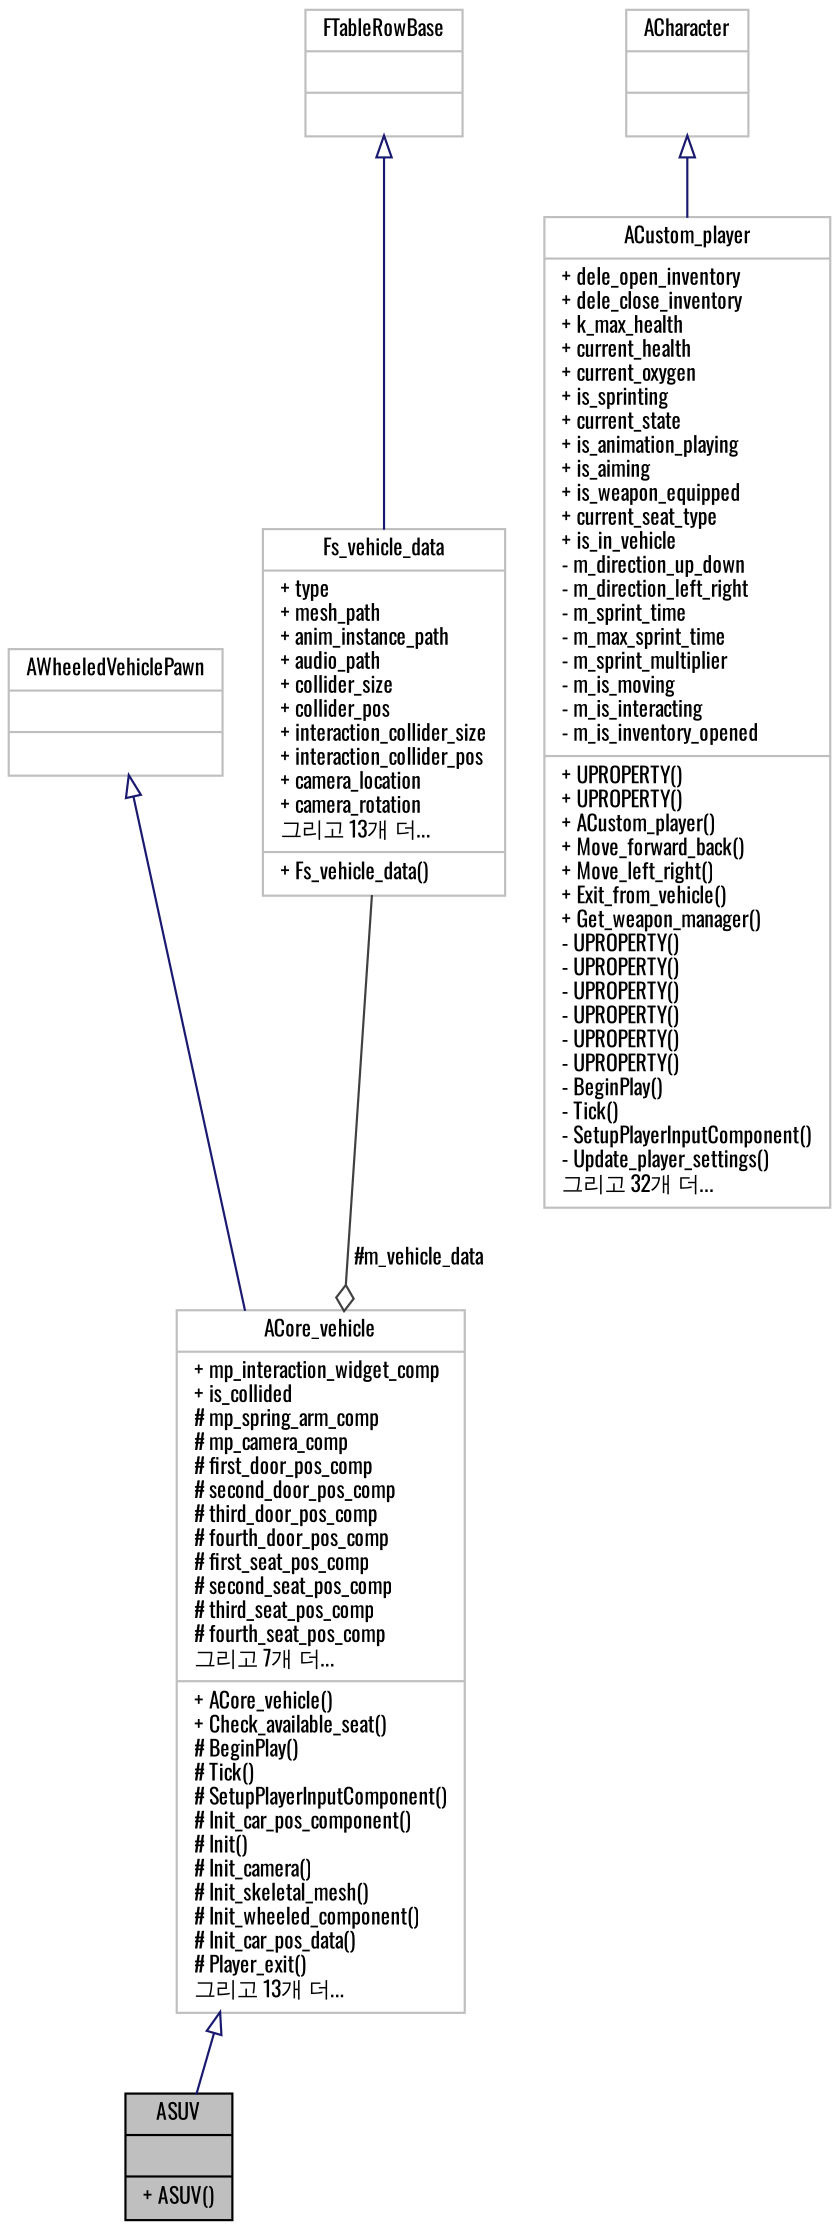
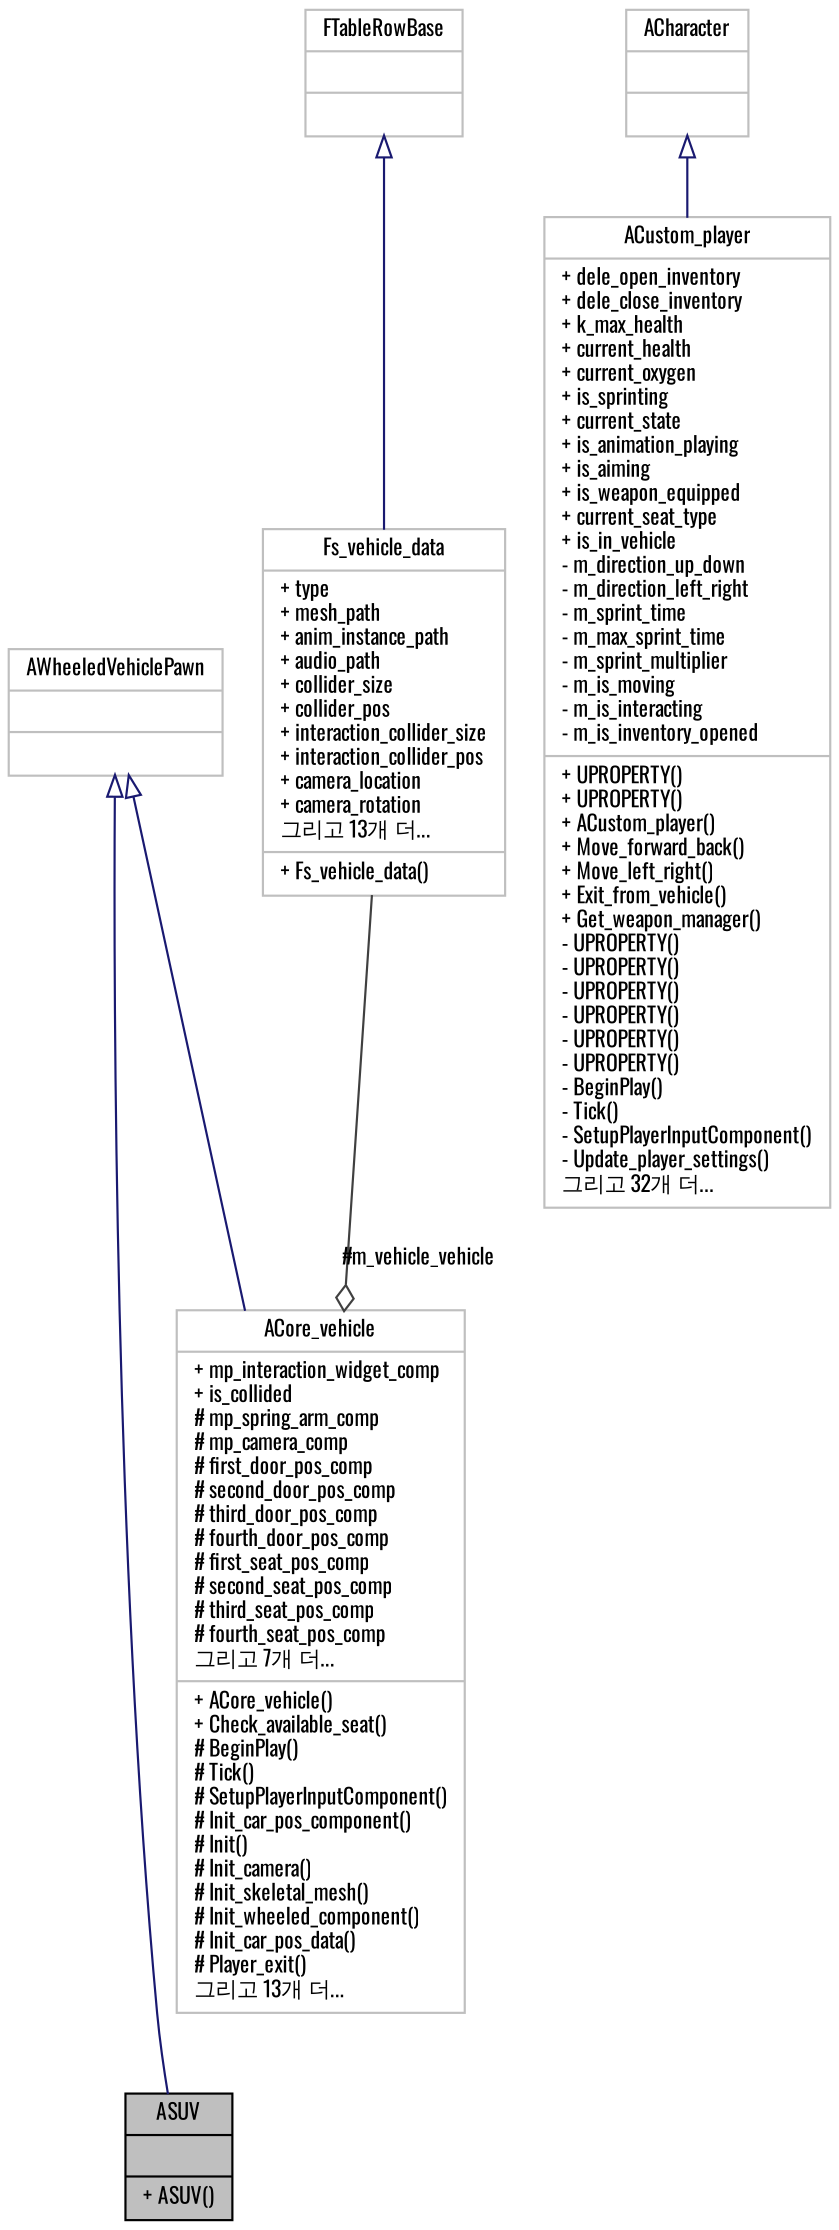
edge "Fs_vehicle_data" -> "ACore_vehicle": label " #m_vehicle_data" -> " #m_vehicle_vehicle"
edge "ASUV" -> "ACore_vehicle": now "ASUV" -> "AWheeledVehiclePawn"
